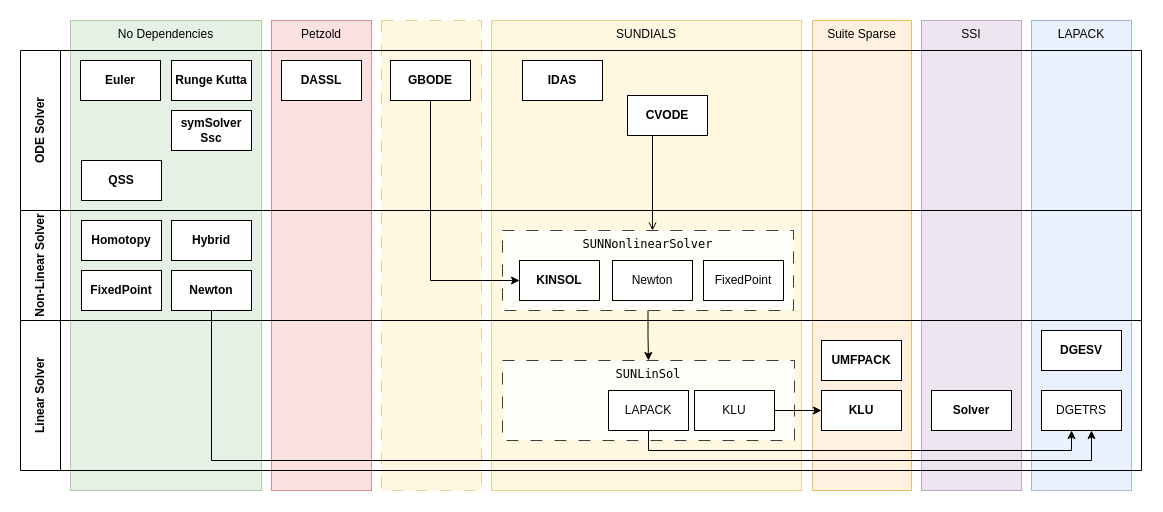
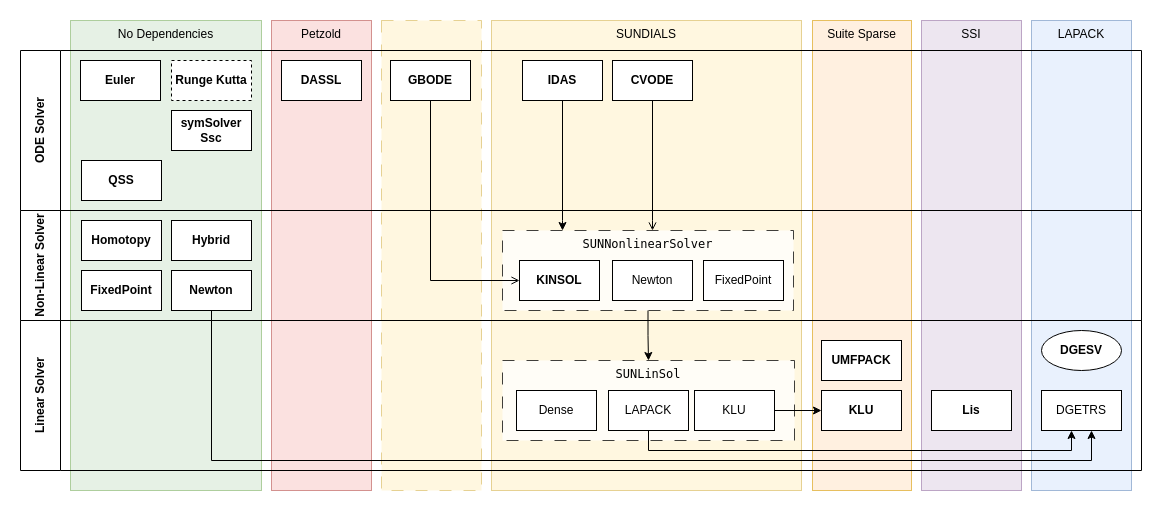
node "Runge Kutta": style solid -> dashed
node "CVODE": moved (668, 116) -> (653, 81)
edge "IDAS" -> "SUNNonlinearSolver": added
edge "GBODE" -> "KINSOL": arrowhead classic -> open
node "DGESV": shape rectangle -> ellipse
node "Dense": added
node "Solver": label "Solver" -> "Lis"
